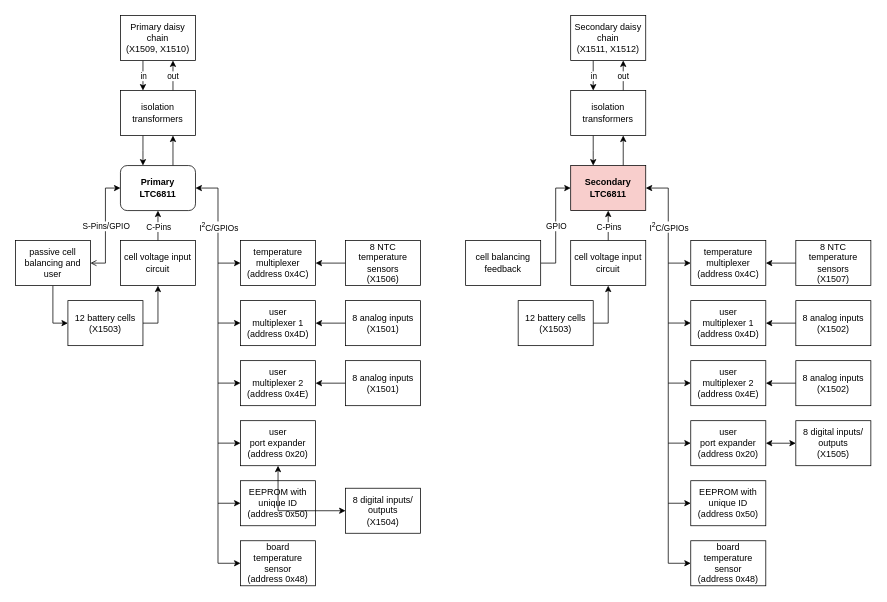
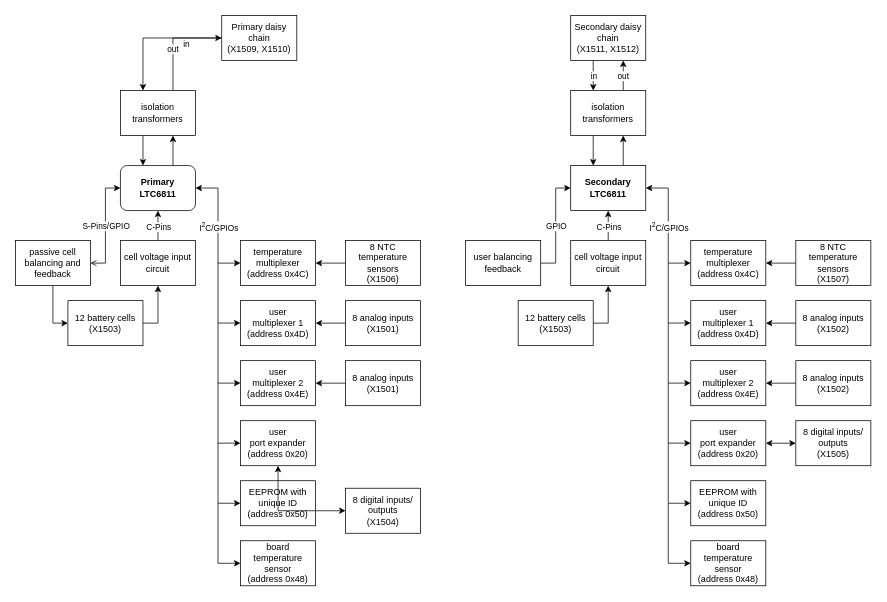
node "Primary daisy chain (X1509, X1510)": moved (158, 38) -> (259, 38)
node "Secondary LTC6811": fillcolor #f8cecc -> #ffffff
node "passive cell balancing and user": label "passive cell balancing and user" -> "passive cell balancing and feedback"
node "cell balancing feedback": label "cell balancing feedback" -> "user balancing feedback"
